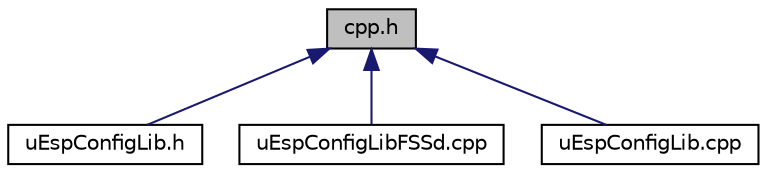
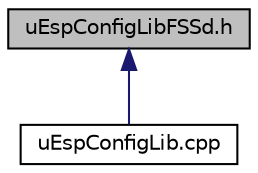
node "cpp.h": label "cpp.h" -> "uEspConfigLibFSSd.h"
node "uEspConfigLib.h": removed
node "uEspConfigLibFSSd.cpp": removed
